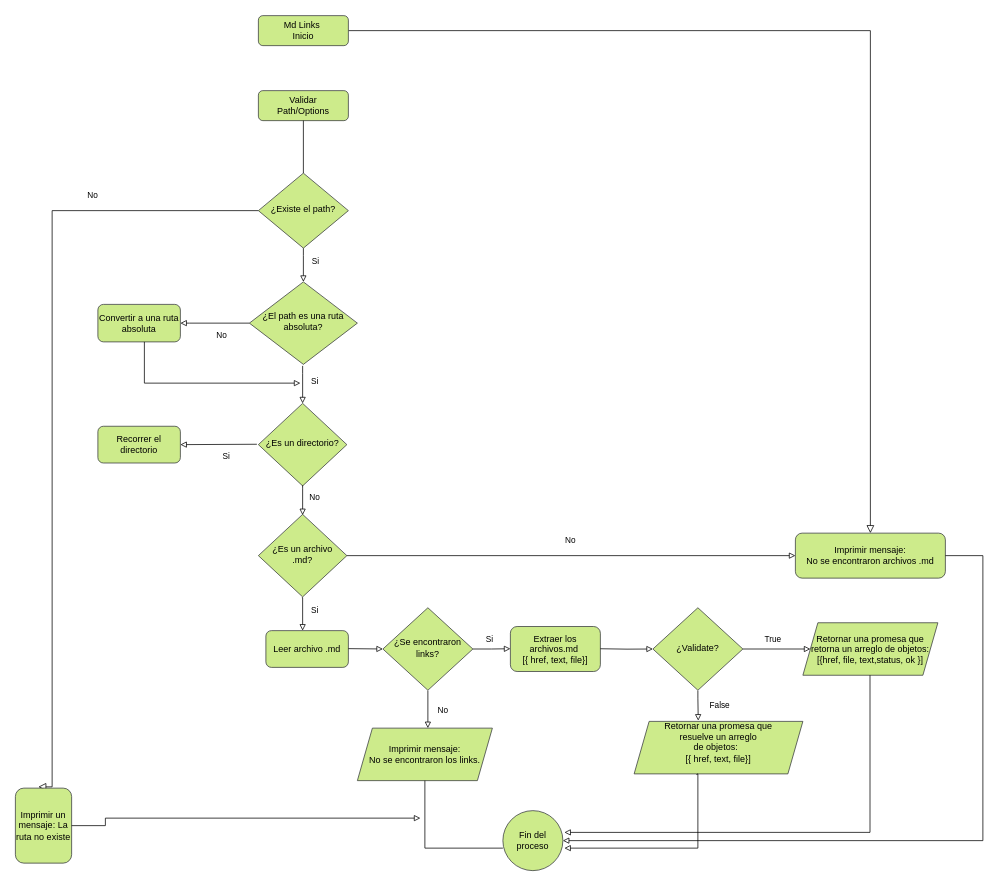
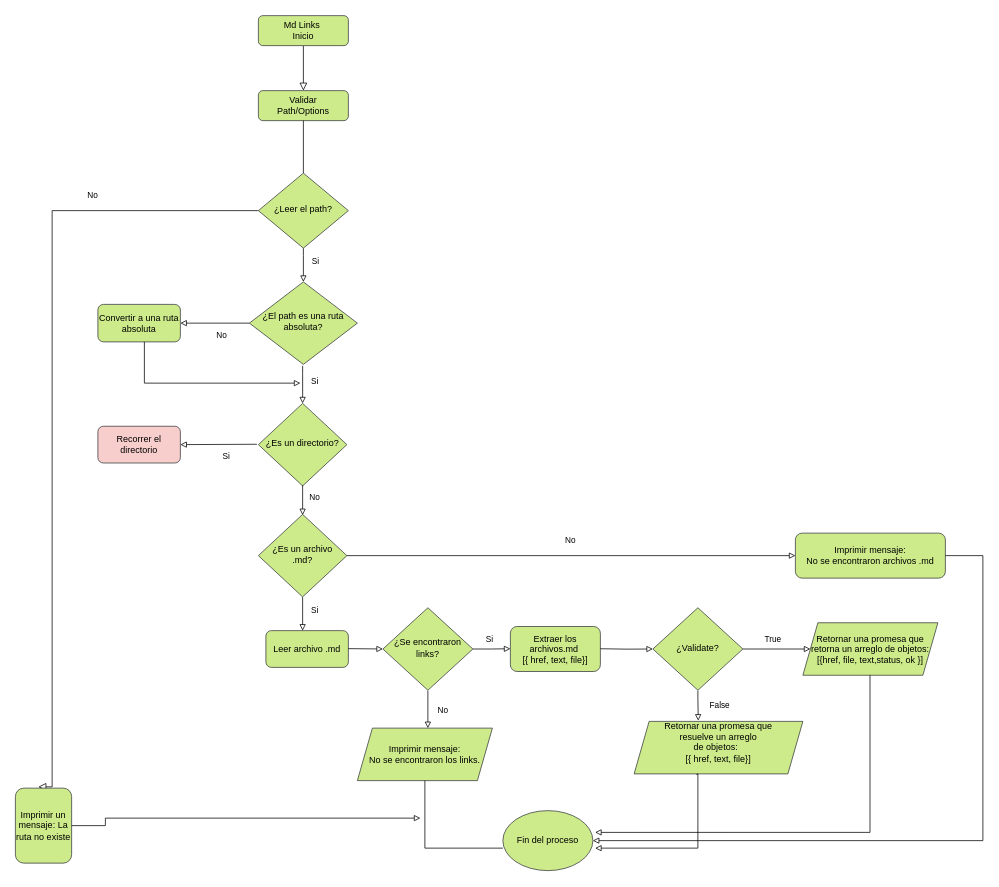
edge "Md Links Inicio" -> "Imprimir mensaje: No se encontraron archivos .md": now "Md Links Inicio" -> "Validar Path/Options"
node "¿Existe el path?": label "¿Existe el path?" -> "¿Leer el path?"
node "Recorrer el directorio": fillcolor #cdeb8b -> #f8cecc
node "Fin del proceso": size 60x60 -> 90x60
